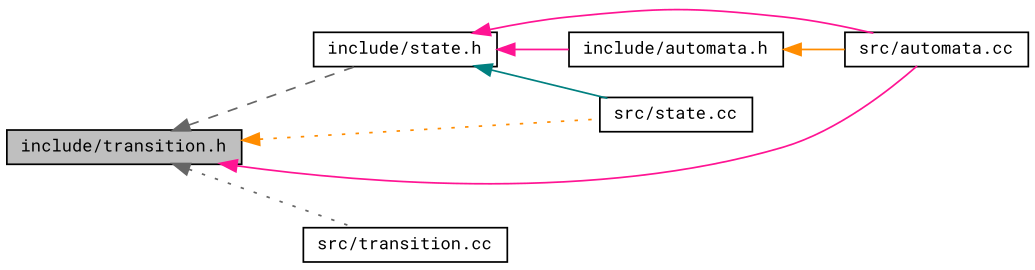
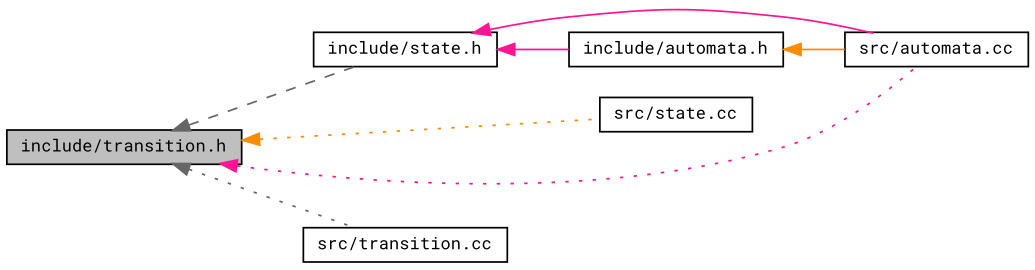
edge "src/state.cc" -> "include/state.h": removed
edge "src/automata.cc" -> "include/transition.h": style solid -> dotted
